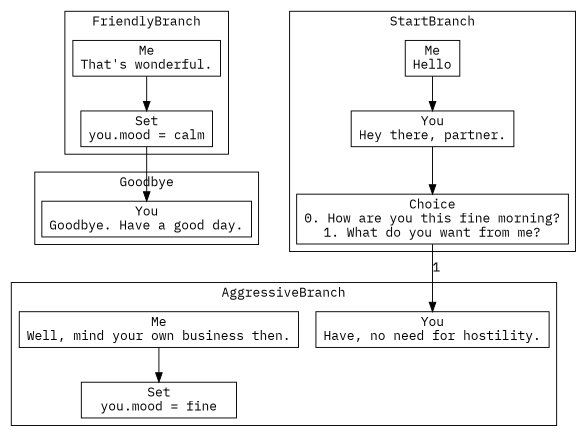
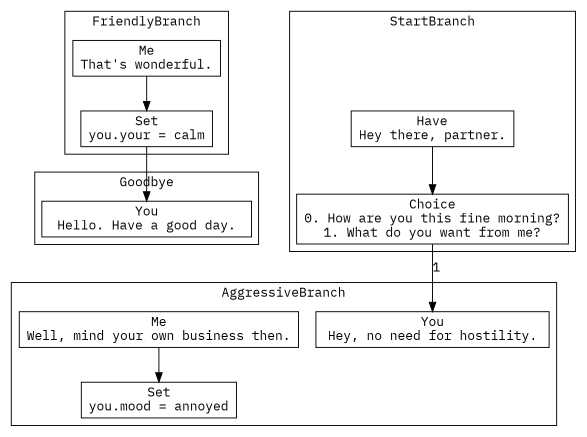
node "Me Hello": removed
node "Set you.mood = calm": label "Set you.mood = calm" -> "Set you.your = calm"
node "You Hey there, partner.": label "You Hey there, partner." -> "Have Hey there, partner."
node "You Goodbye. Have a good day.": label "You Goodbye. Have a good day." -> "You Hello. Have a good day."
node "You Have, no need for hostility.": label "You Have, no need for hostility." -> "You Hey, no need for hostility."
node "Set you.mood = fine": label "Set you.mood = fine" -> "Set you.mood = annoyed"
